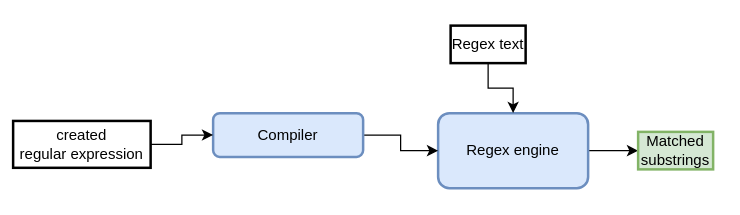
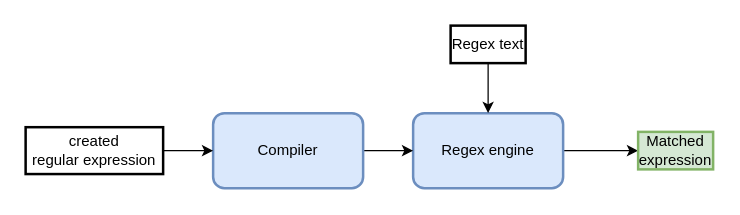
node "Compiler": size 150x44 -> 150x75
node "created regular expression": moved (82, 144) -> (94, 151)
node "Regex engine": moved (513, 151) -> (488, 151)
node "Matched substrings": label "Matched substrings" -> "Matched expression"
